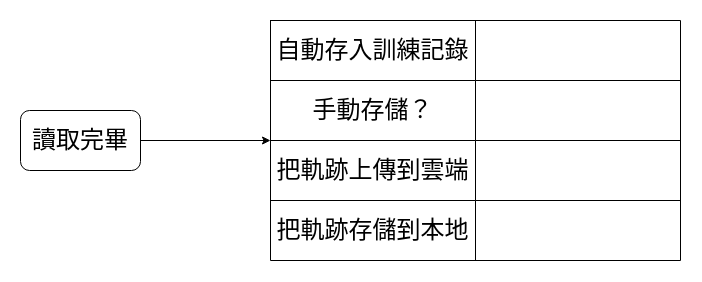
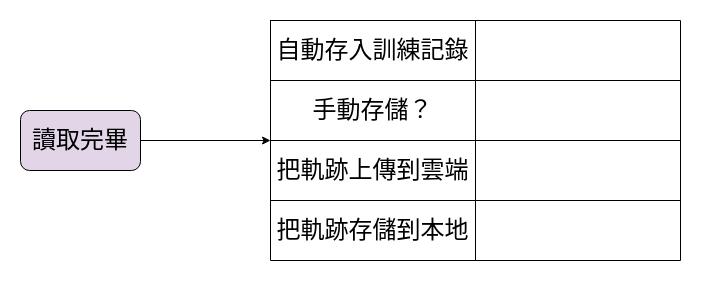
node "讀取完畢": fillcolor #ffffff -> #e1d5e7
